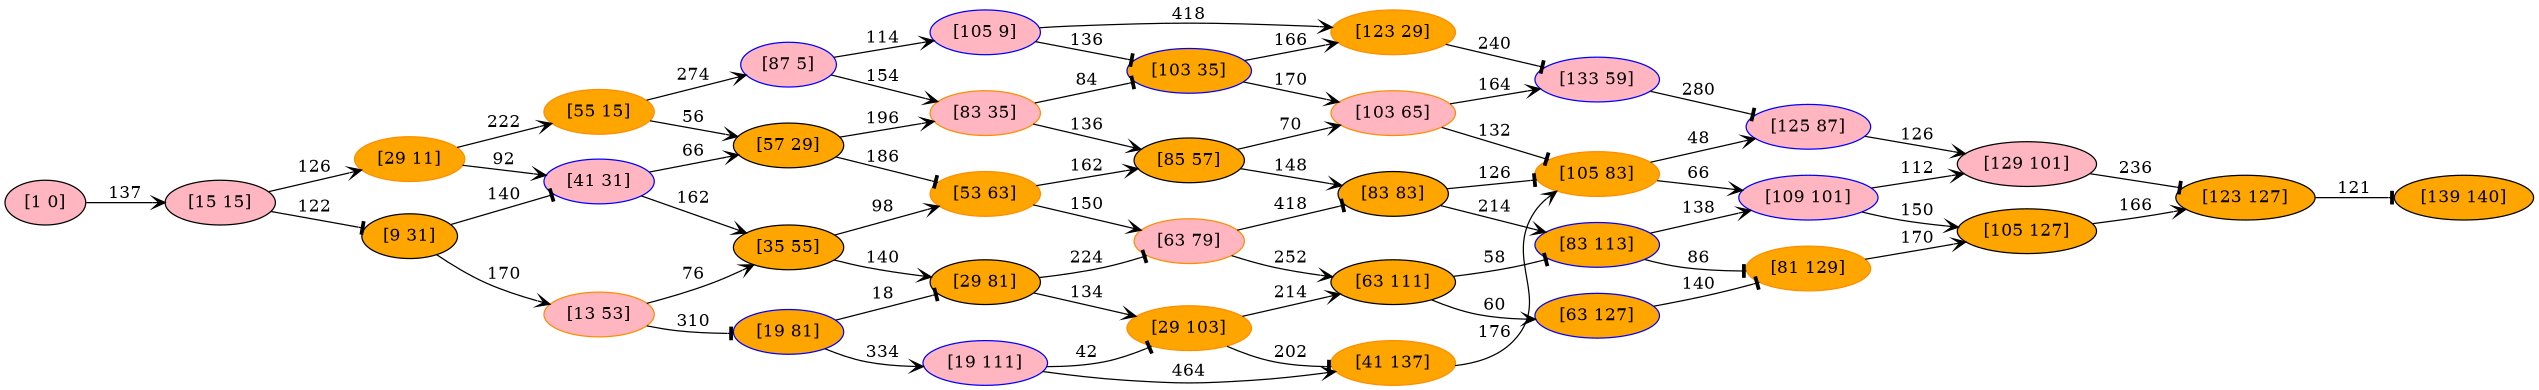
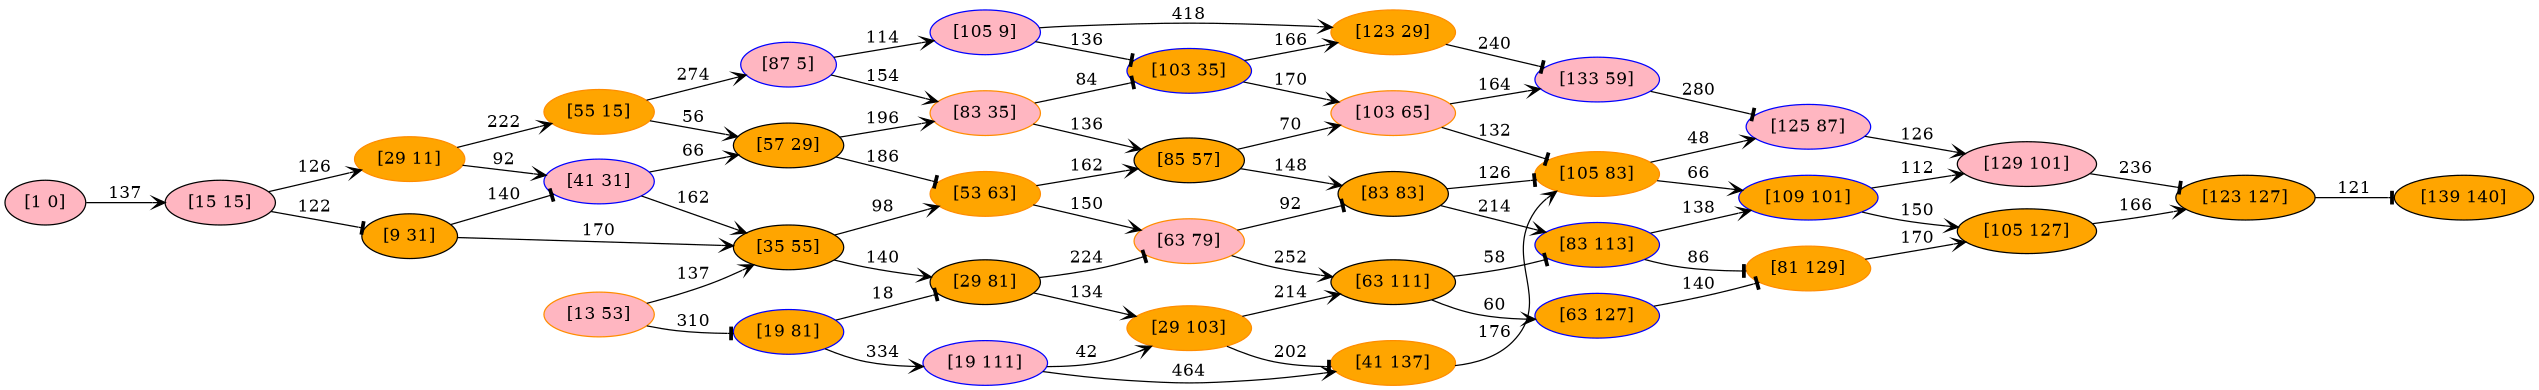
node "[109 101]": fillcolor lightpink -> orange
edge "[63 79]" -> "[83 83]": label "418" -> "92"
edge "[13 53]" -> "[35 55]": label "76" -> "137"
edge "[9 31]" -> "[13 53]": now "[9 31]" -> "[35 55]"
edge "[19 111]" -> "[29 103]": arrowhead tee -> vee
